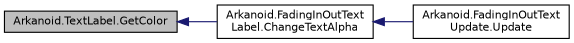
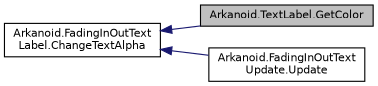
edge "Arkanoid.FadingInOutText Label.ChangeTextAlpha" -> "Arkanoid.TextLabel.GetColor": reversed
